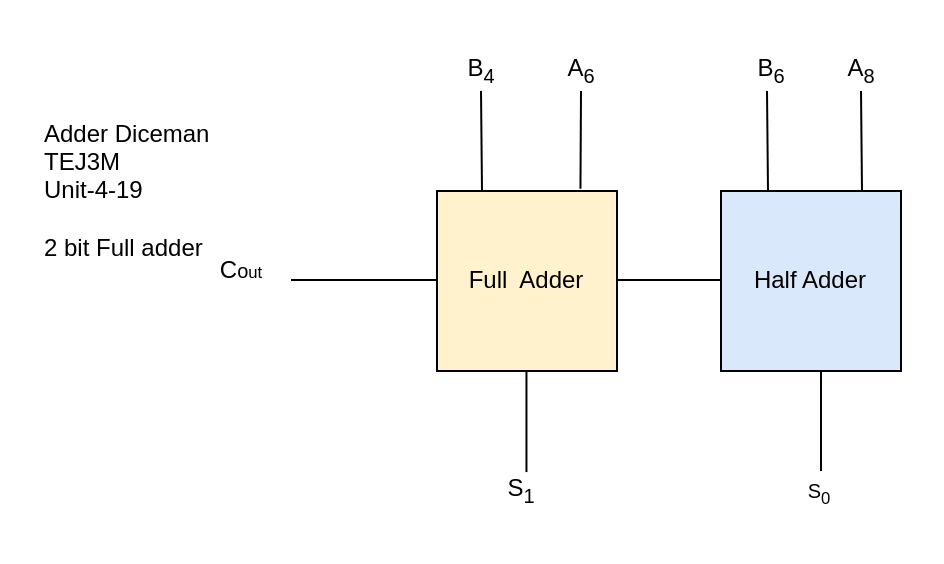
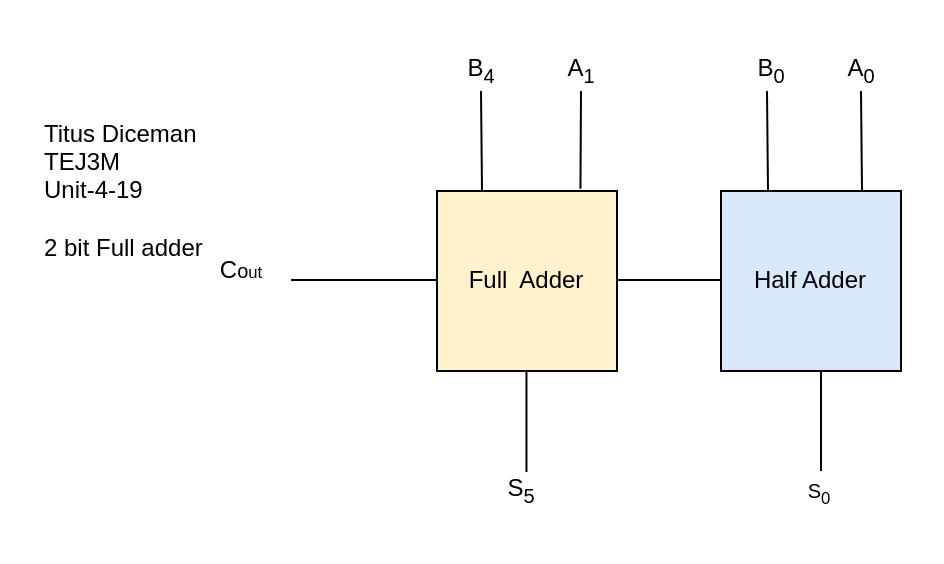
node "A6": label "A6" -> "A1"
node "B6": label "B6" -> "B0"
node "A8": label "A8" -> "A0"
node "Adder Diceman TEJ3M Unit-4-19 2 bit Full adder": label "Adder Diceman TEJ3M Unit-4-19 2 bit Full adder" -> "Titus Diceman TEJ3M Unit-4-19 2 bit Full adder"
node "S1": label "S1" -> "S5"
